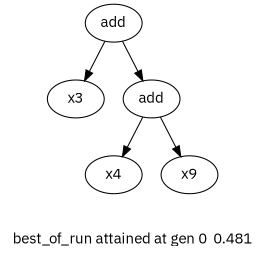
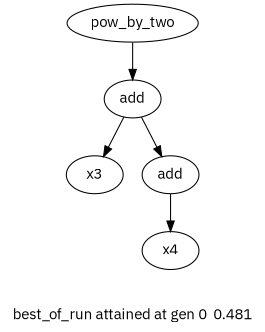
node "pow_by_two": added
node "x9": removed
